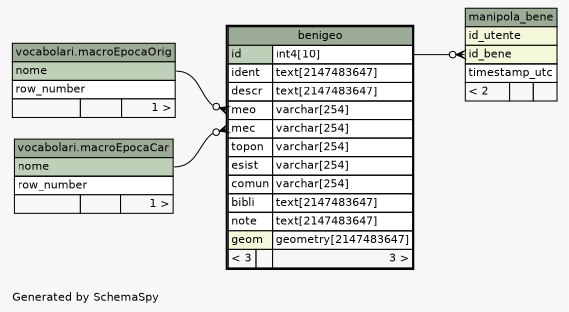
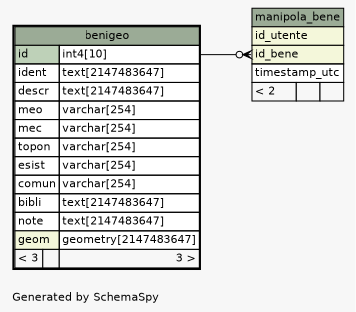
node "vocabolari.macroEpocaOrig": removed
node "vocabolari.macroEpocaCar": removed
